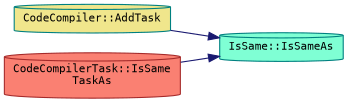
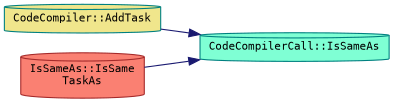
node "IsSame::IsSameAs": label "IsSame::IsSameAs" -> "CodeCompilerCall::IsSameAs"
node "CodeCompilerTask::IsSame TaskAs": label "CodeCompilerTask::IsSame TaskAs" -> "IsSameAs::IsSame TaskAs"
